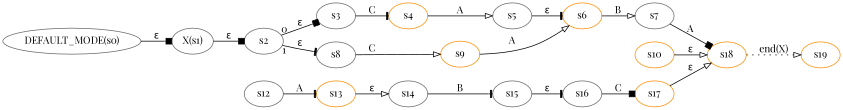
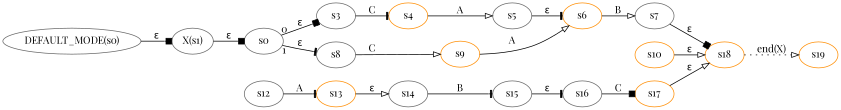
edge "s7" -> "s18": label "A" -> "ε"
node "s2": label "s2" -> "s0"
